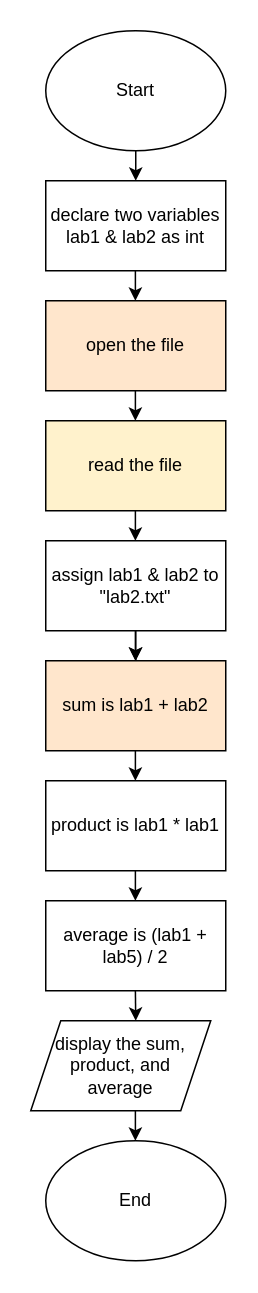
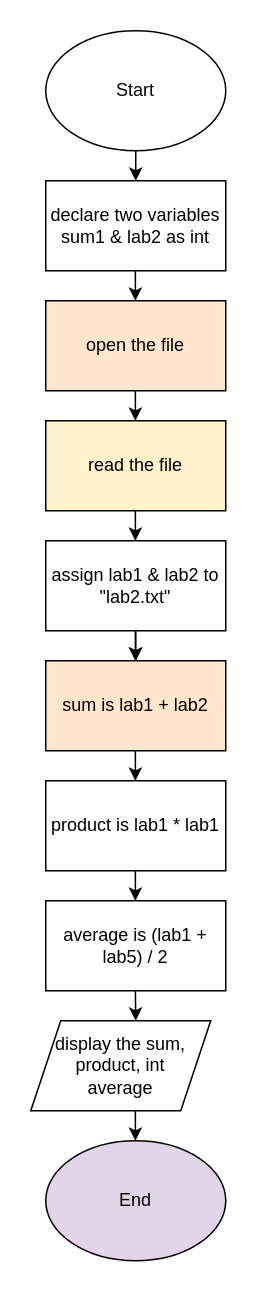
node "declare two variables lab1 & lab2 as int": label "declare two variables lab1 & lab2 as int" -> "declare two variables sum1 & lab2 as int"
node "display the sum, product, and average": label "display the sum, product, and average" -> "display the sum, product, int average"
node "End": fillcolor #ffffff -> #e1d5e7
